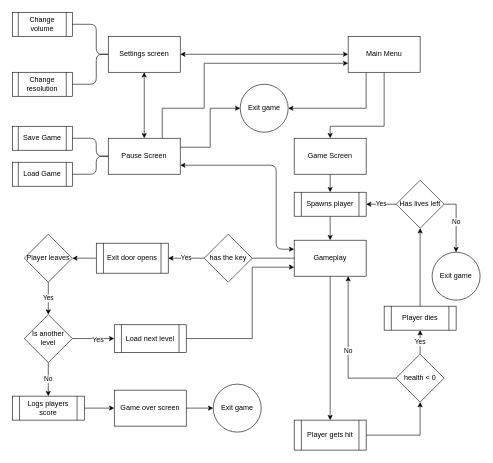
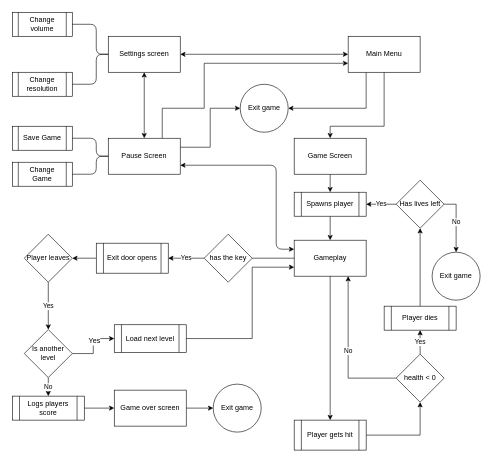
node "Load Game": label "Load Game" -> "Change Game"
node "Is another level": moved (48, 339) -> (48, 354)
